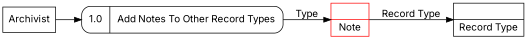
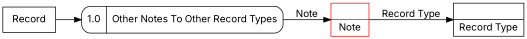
edge "1.0" -> "Note": label "Type" -> "Note"
node "1.0": text "Add Notes To Other Record Types" -> "Other Notes To Other Record Types"
node "Archivist": label "Archivist" -> "Record"
